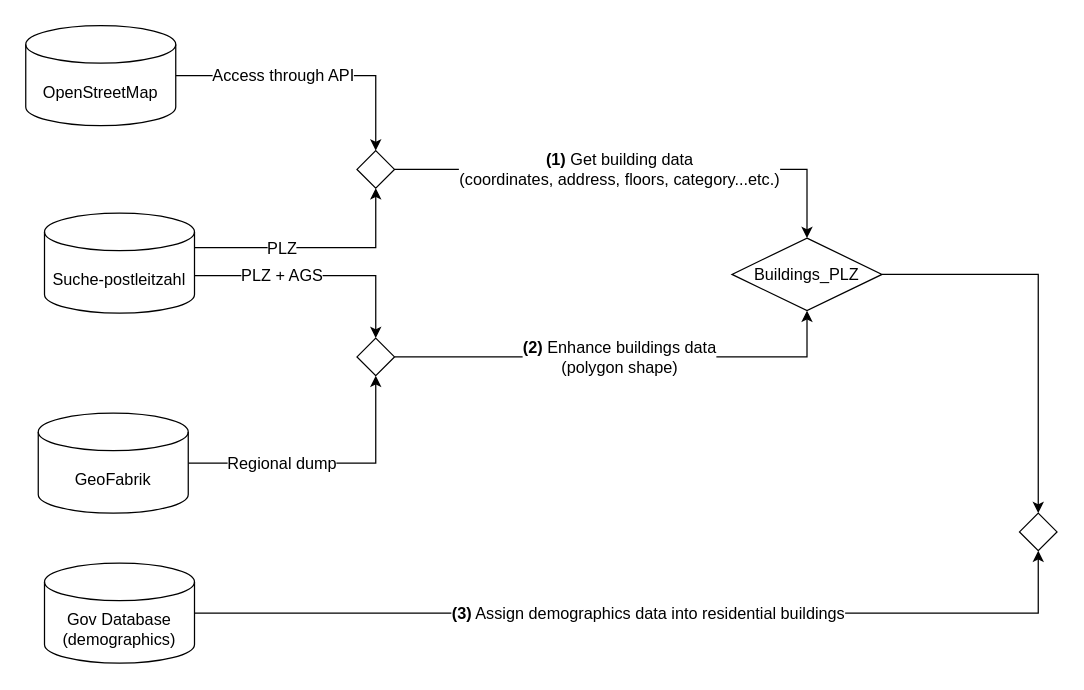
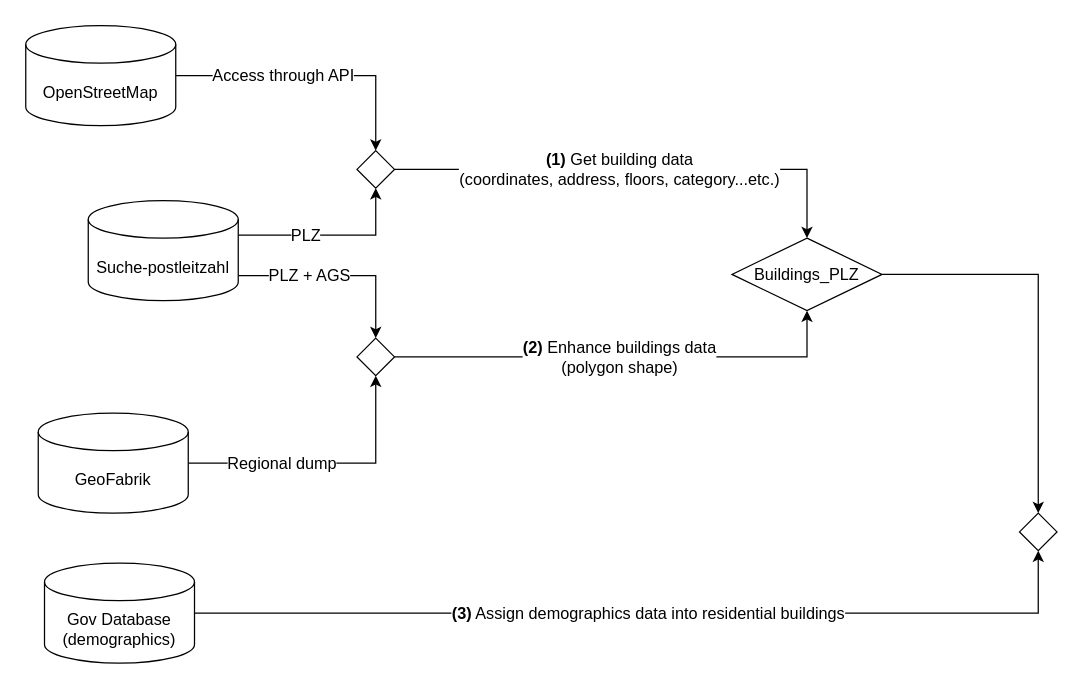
node "Suche-postleitzahl": moved (119, 263) -> (163, 251)
